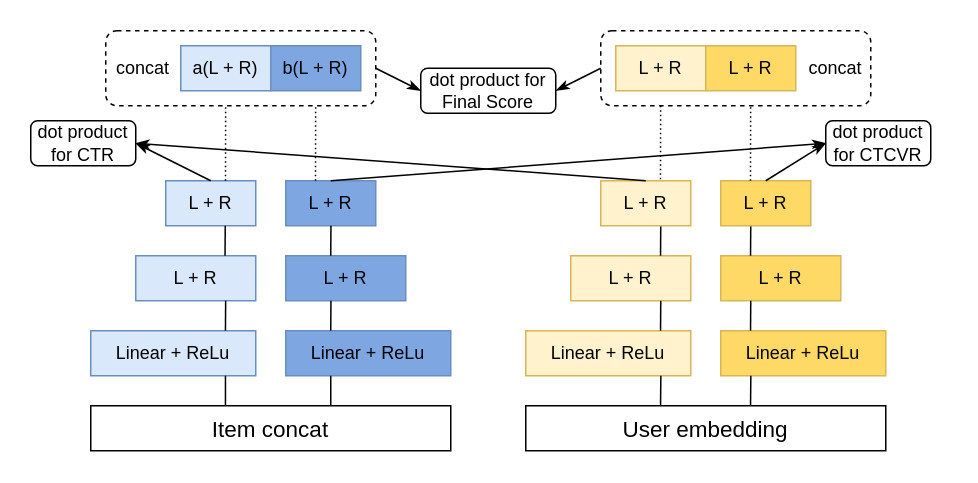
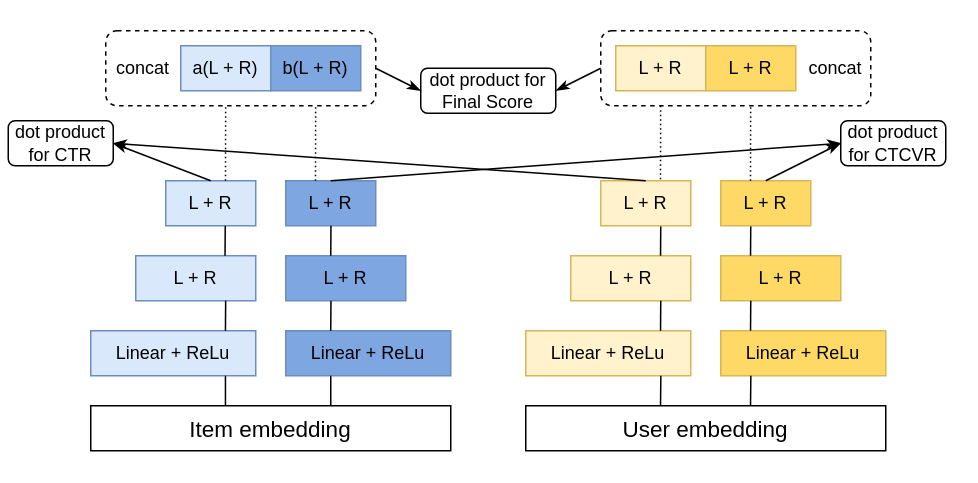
node "dot product for CTR": moved (83, 143) -> (61, 143)
node "dot product for CTCVR": moved (878, 143) -> (893, 143)
node "Item concat": label "Item concat" -> "Item embedding"
